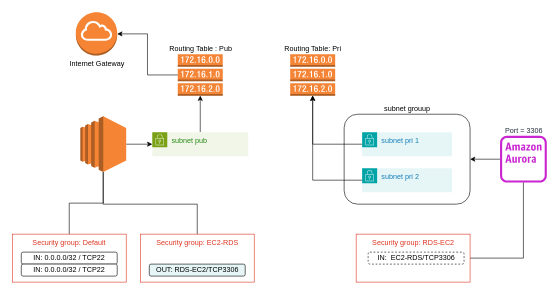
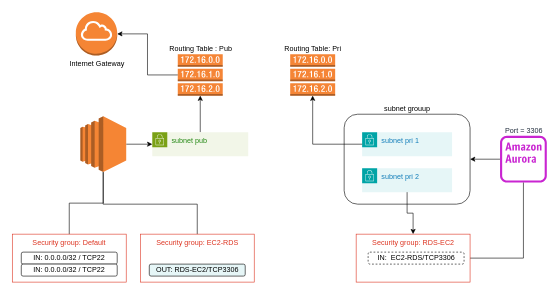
edge "subnet pri 2" -> "Routing Table: Pri": now "subnet pri 2" -> "Security group: RDS-EC2"
